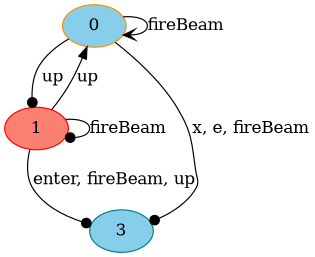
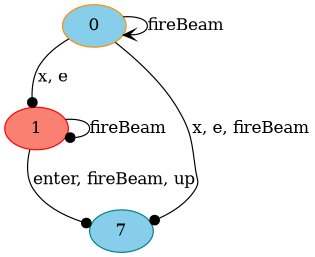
edge "0" -> "1": label "up" -> "x, e"
edge "1" -> "0": removed, label "up"
node "3": label "3" -> "7"
